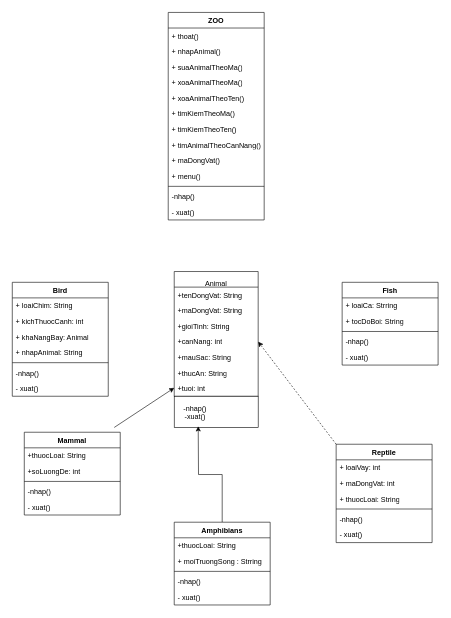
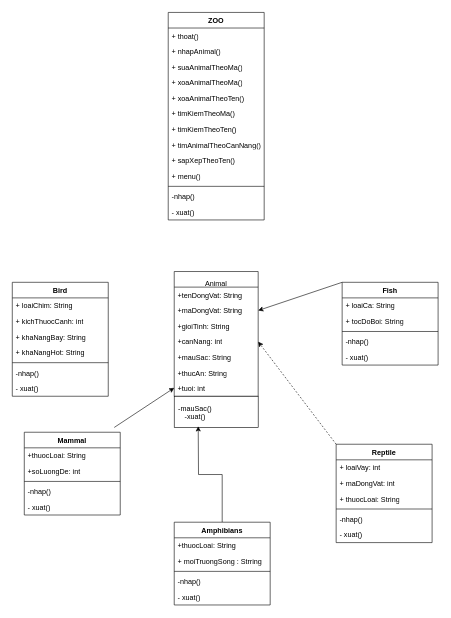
node "+ maDongVat()": label "+ maDongVat()" -> "+ sapXepTheoTen()"
edge "Fish" -> "+maDongVat: String": added
node "+ loaiCa: Strring": label "+ loaiCa: Strring" -> "+ loaiCa: String"
node "+ khaNangBay: Animal": label "+ khaNangBay: Animal" -> "+ khaNangBay: String"
node "+ nhapAnimal: String": label "+ nhapAnimal: String" -> "+ khaNangHot: String"
node "-nhap() -xuat()": label "-nhap() -xuat()" -> "-mauSac() -xuat()"
